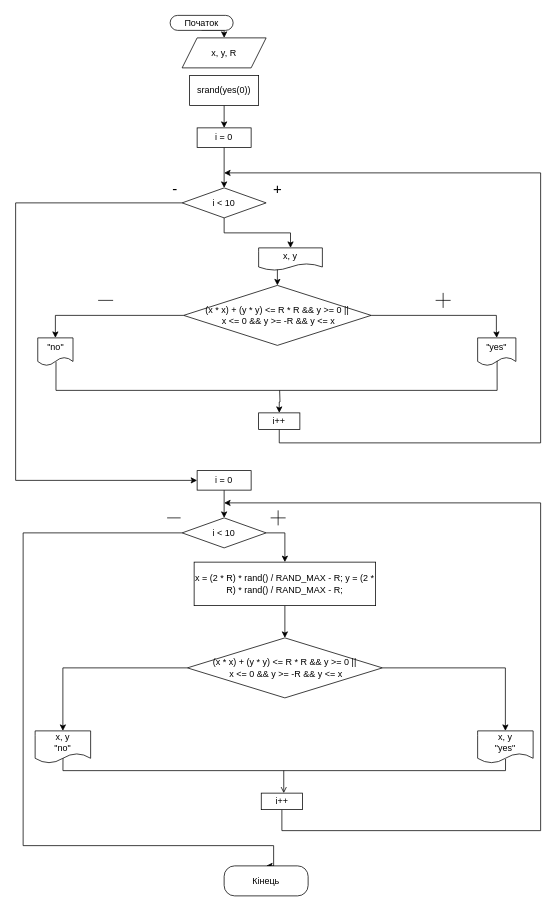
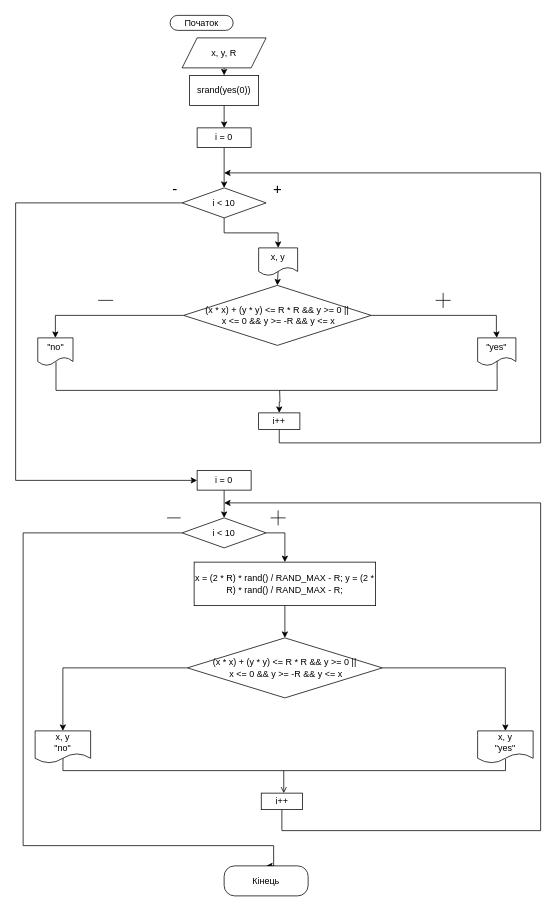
edge "Початок" -> "x, y, R": removed
edge "x, y, R" -> "srand(yes(0))": added
node "x, y": size 64x23 -> 39x28
